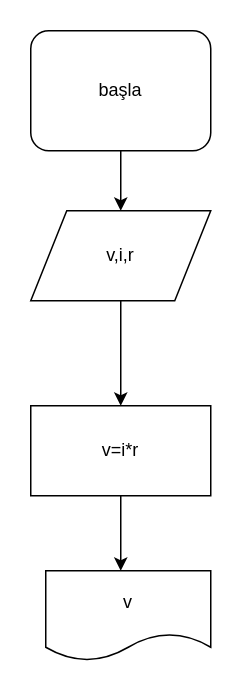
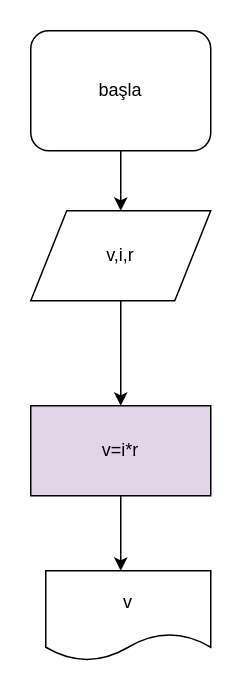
node "v=i*r": fillcolor #ffffff -> #e1d5e7
